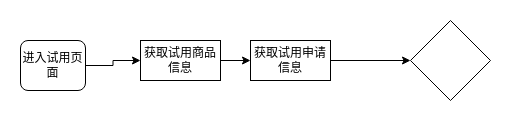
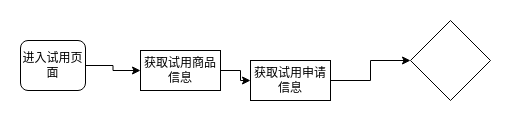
node "获取试用商品信息": moved (181, 61) -> (181, 71)
node "获取试用申请信息": moved (291, 61) -> (291, 81)
